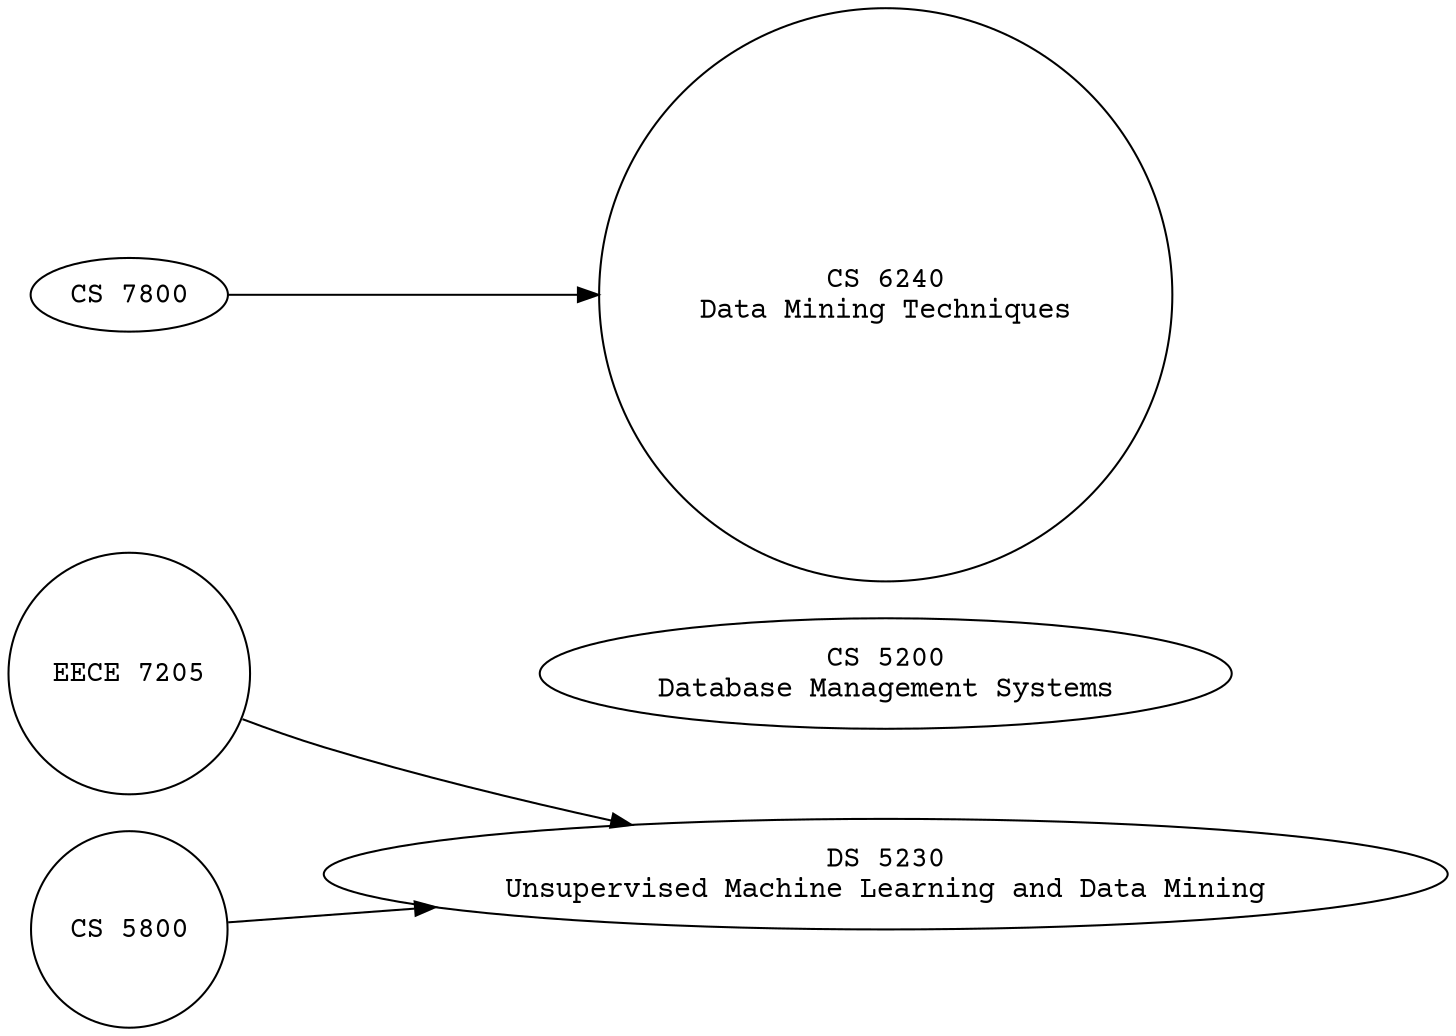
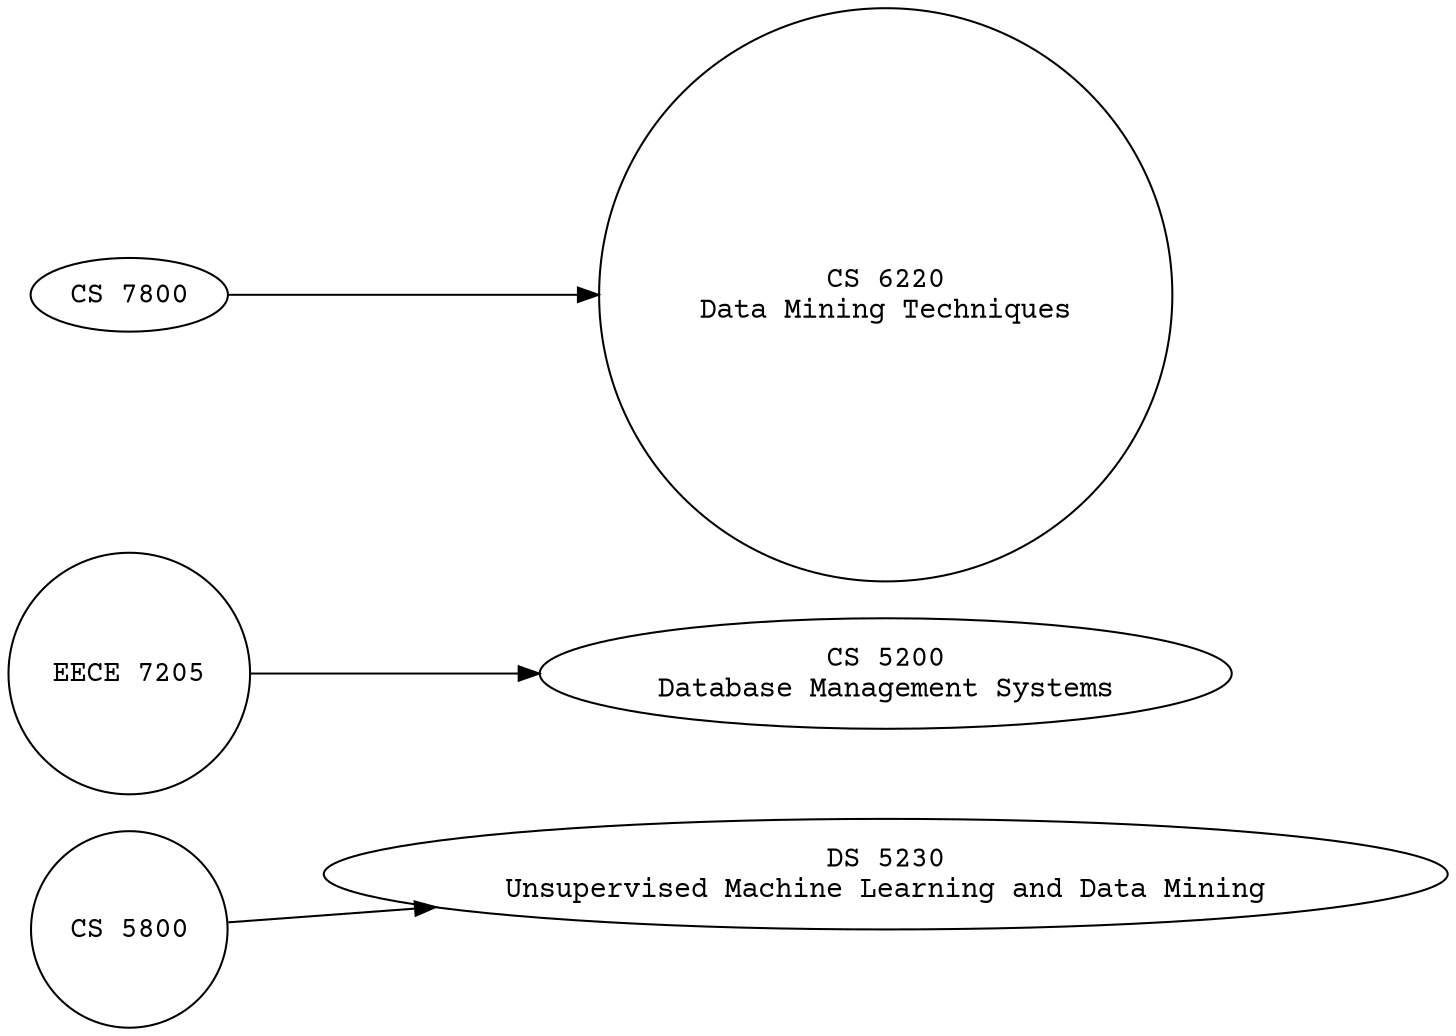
node "CS 6240 Data Mining Techniques": label "CS 6240 Data Mining Techniques" -> "CS 6220 Data Mining Techniques"
edge "EECE 7205" -> "DS 5230 Unsupervised Machine Learning and Data Mining": now "EECE 7205" -> "CS 5200 Database Management Systems"
